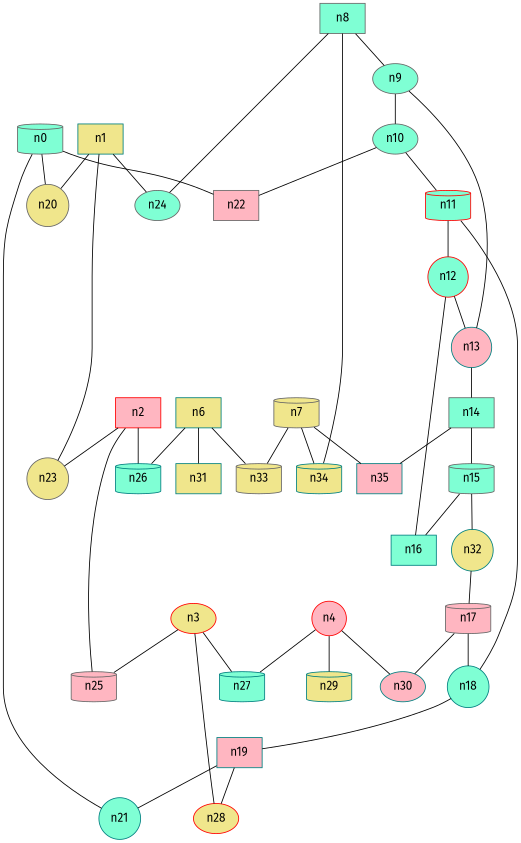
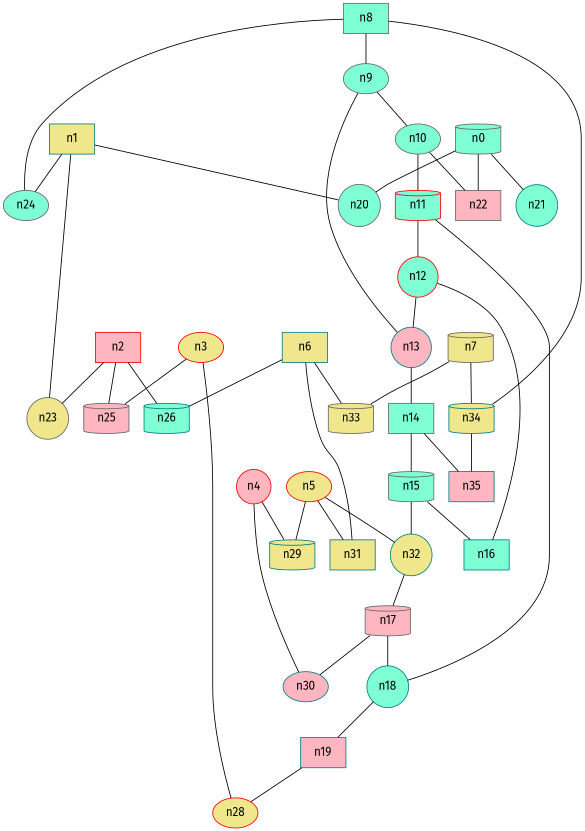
node "n20": fillcolor khaki -> aquamarine
edge "n7" -- "n35": now "n34" -- "n35"
node "n5": added
node "n27": removed
edge "n19" -- "n21": removed
